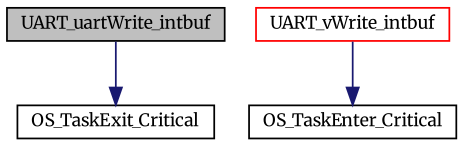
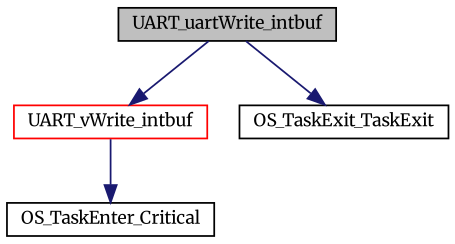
edge "UART_uartWrite_intbuf" -> "UART_vWrite_intbuf": added
node "OS_TaskExit_Critical": label "OS_TaskExit_Critical" -> "OS_TaskExit_TaskExit"
